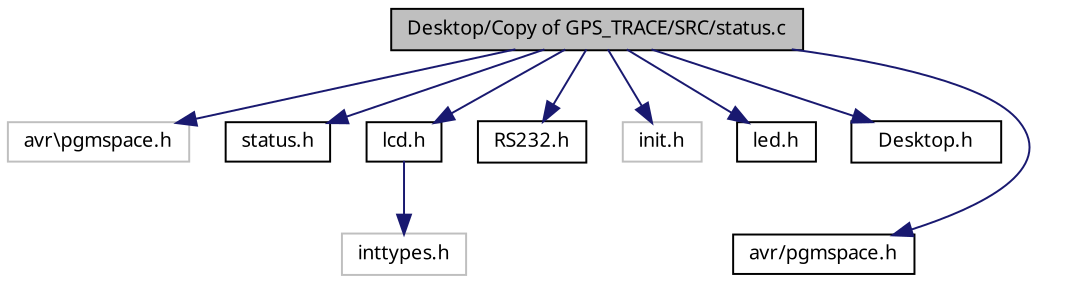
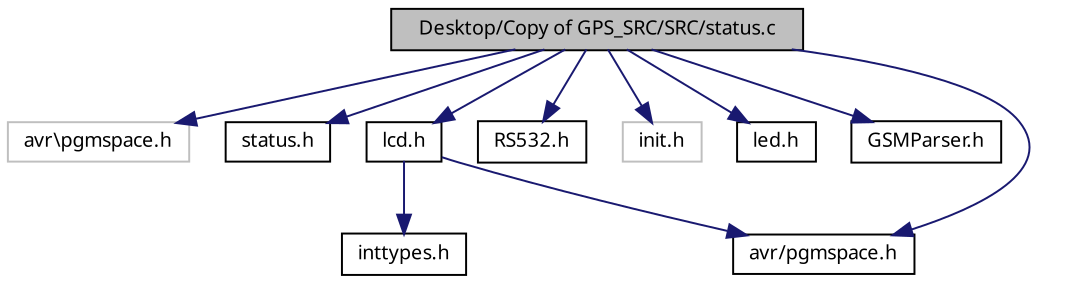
node "Desktop/Copy of GPS_TRACE/SRC/status.c": label "Desktop/Copy of GPS_TRACE/SRC/status.c" -> "Desktop/Copy of GPS_SRC/SRC/status.c"
node "RS232.h": label "RS232.h" -> "RS532.h"
node "Desktop.h": label "Desktop.h" -> "GSMParser.h"
edge "lcd.h" -> "avr/pgmspace.h": added
node "inttypes.h": color grey75 -> black
